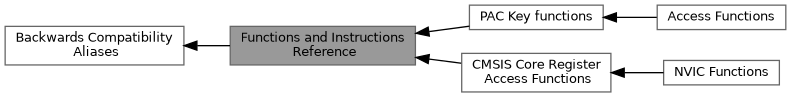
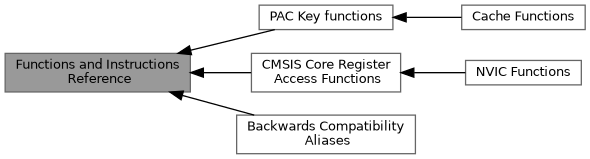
node "Access Functions": label "Access Functions" -> "Cache Functions"
edge "Functions and Instructions Reference" -> "Backwards Compatibility Aliases": reversed
